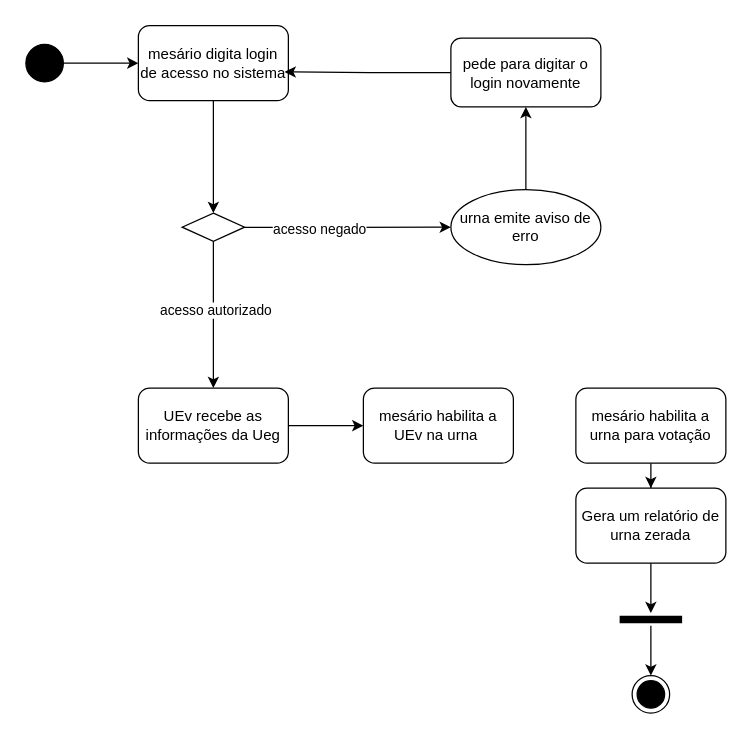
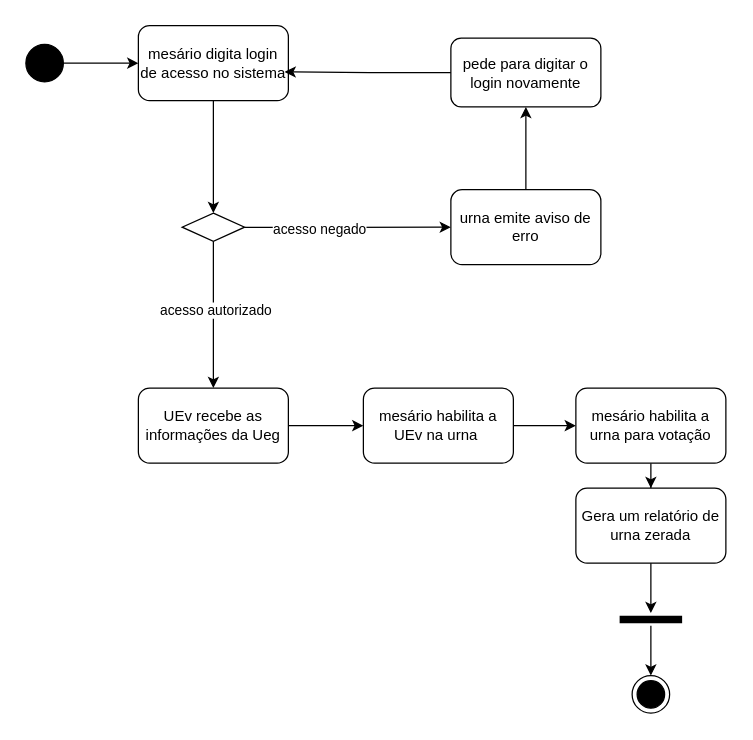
node "urna emite aviso de erro": shape ellipse -> rounded rectangle
edge "mesário habilita a UEv na urna" -> "mesário habilita a urna para votação": added
